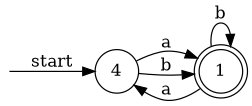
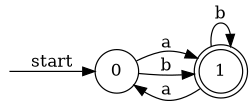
node "4": label "4" -> "0"
